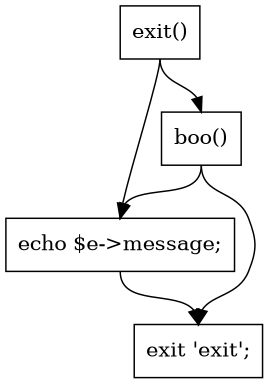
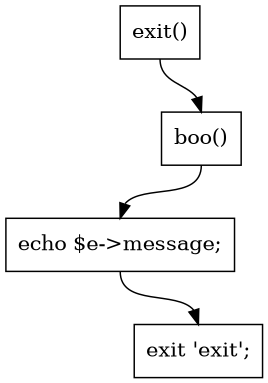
edge "exit()" -> "echo $e->message;": removed
edge "boo()" -> "exit 'exit';": removed
